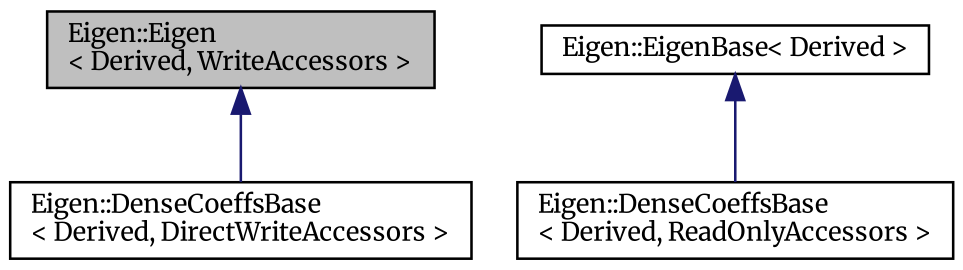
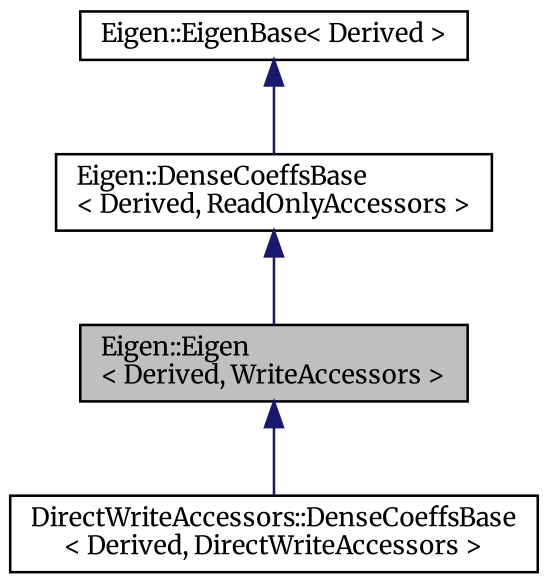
node "Eigen::DenseCoeffsBase < Derived, DirectWriteAccessors >": label "Eigen::DenseCoeffsBase < Derived, DirectWriteAccessors >" -> "DirectWriteAccessors::DenseCoeffsBase < Derived, DirectWriteAccessors >"
edge "Eigen::Eigen < Derived, WriteAccessors >" -> "Eigen::DenseCoeffsBase < Derived, ReadOnlyAccessors >": added
